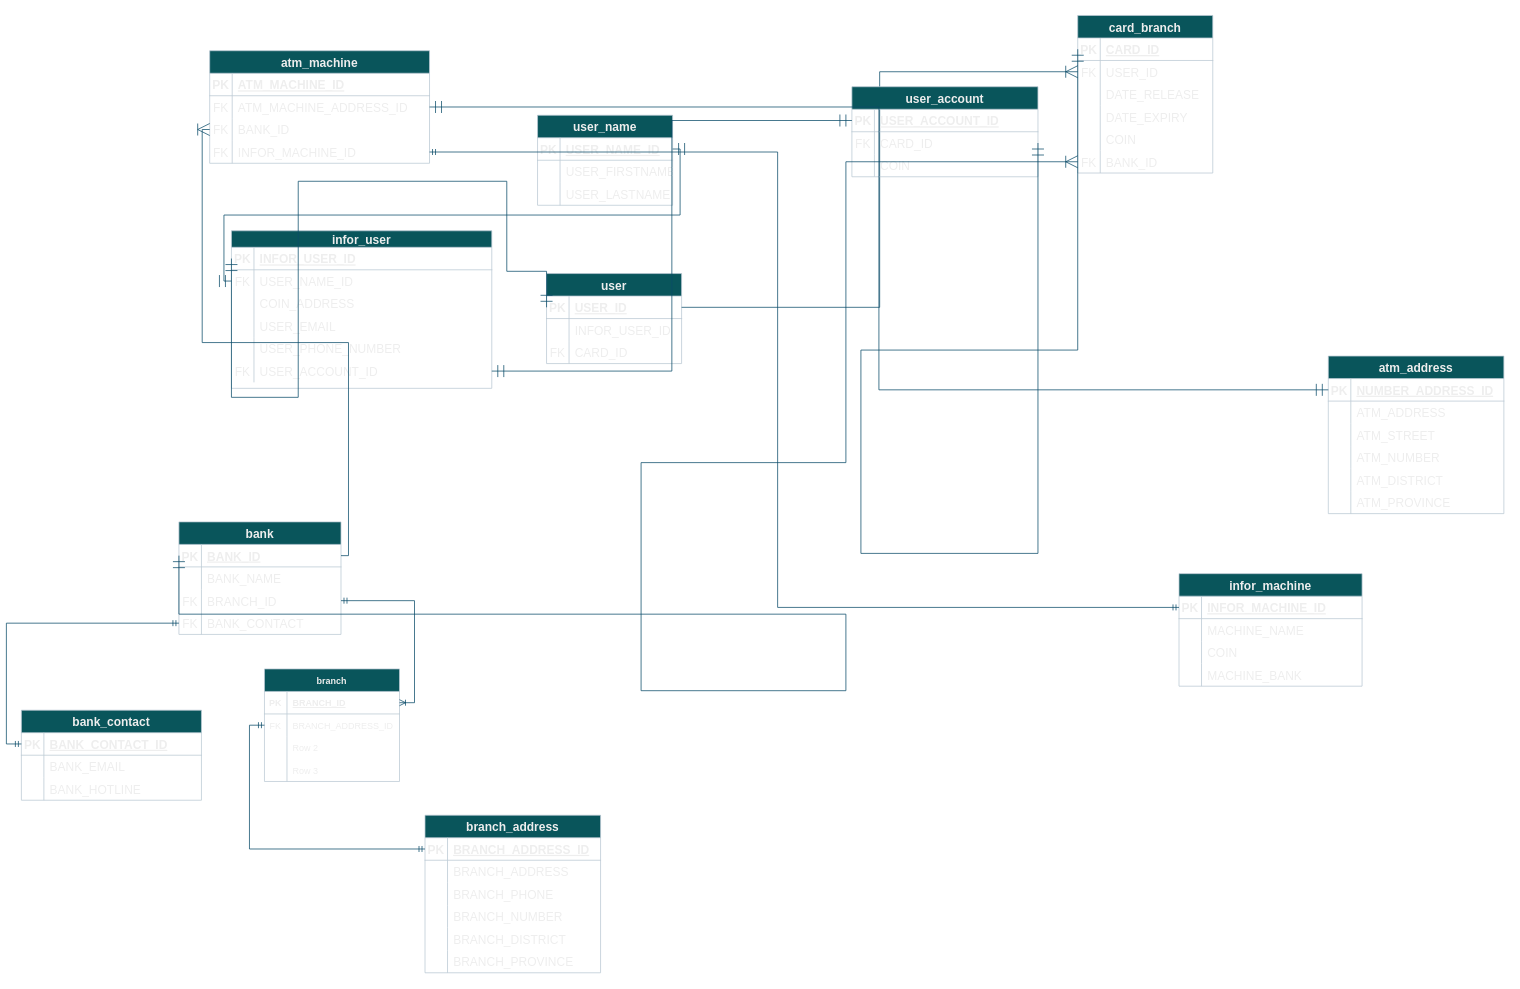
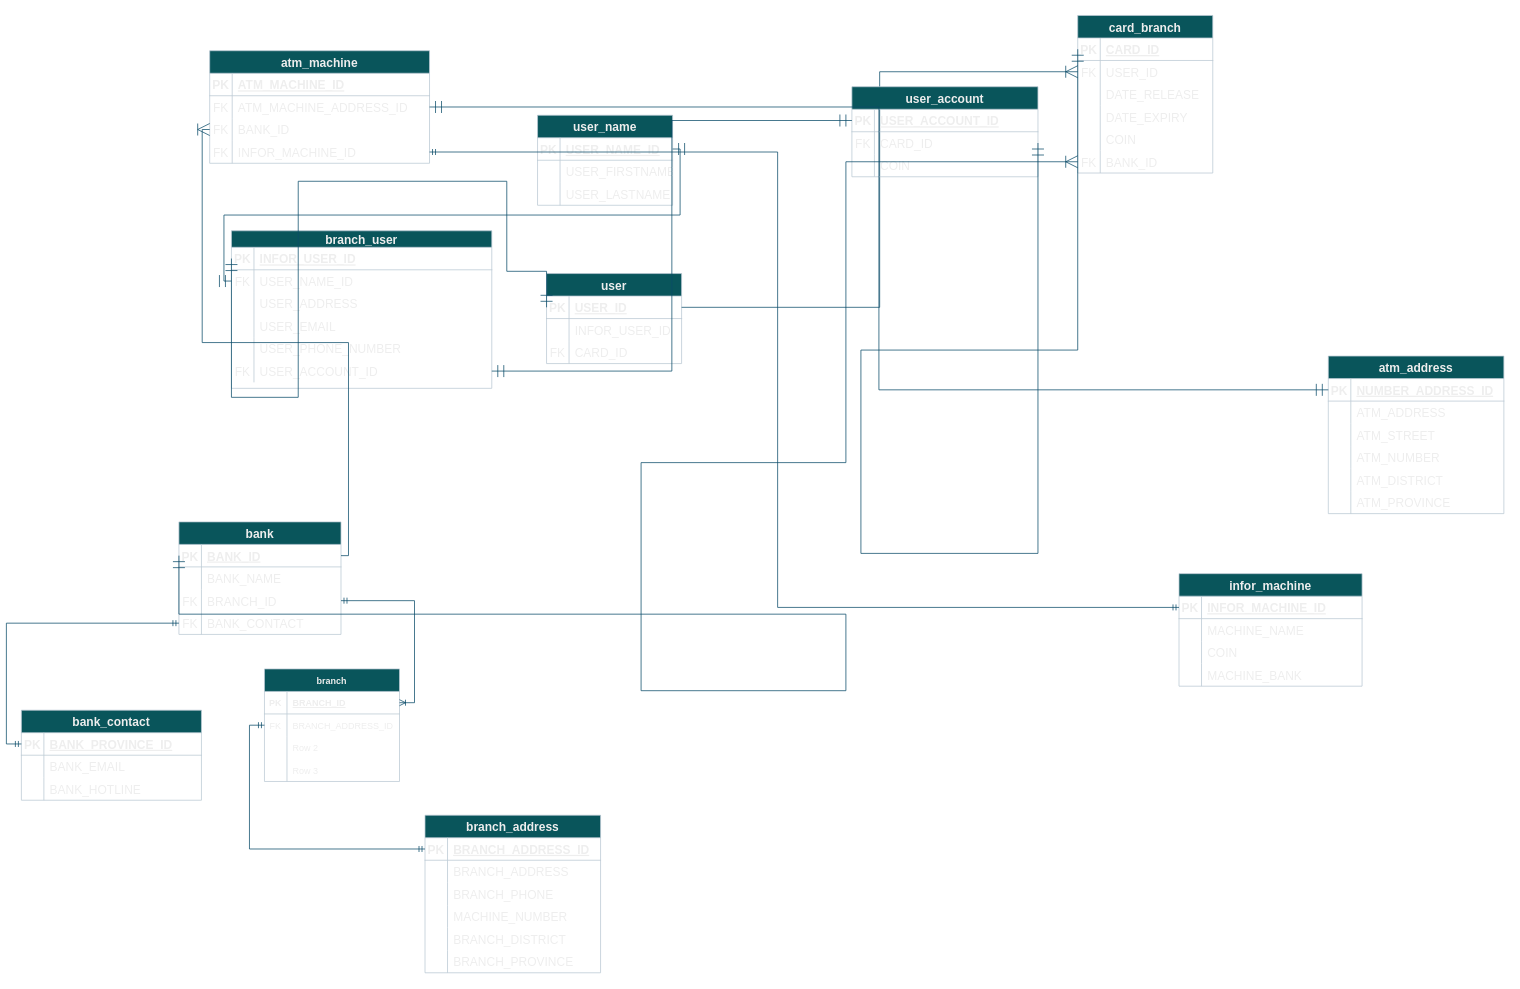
node "infor_user": label "infor_user" -> "branch_user"
node "COIN_ADDRESS": label "COIN_ADDRESS" -> "USER_ADDRESS"
node "BANK_CONTACT_ID": label "BANK_CONTACT_ID" -> "BANK_PROVINCE_ID"
node "BRANCH_NUMBER": label "BRANCH_NUMBER" -> "MACHINE_NUMBER"
